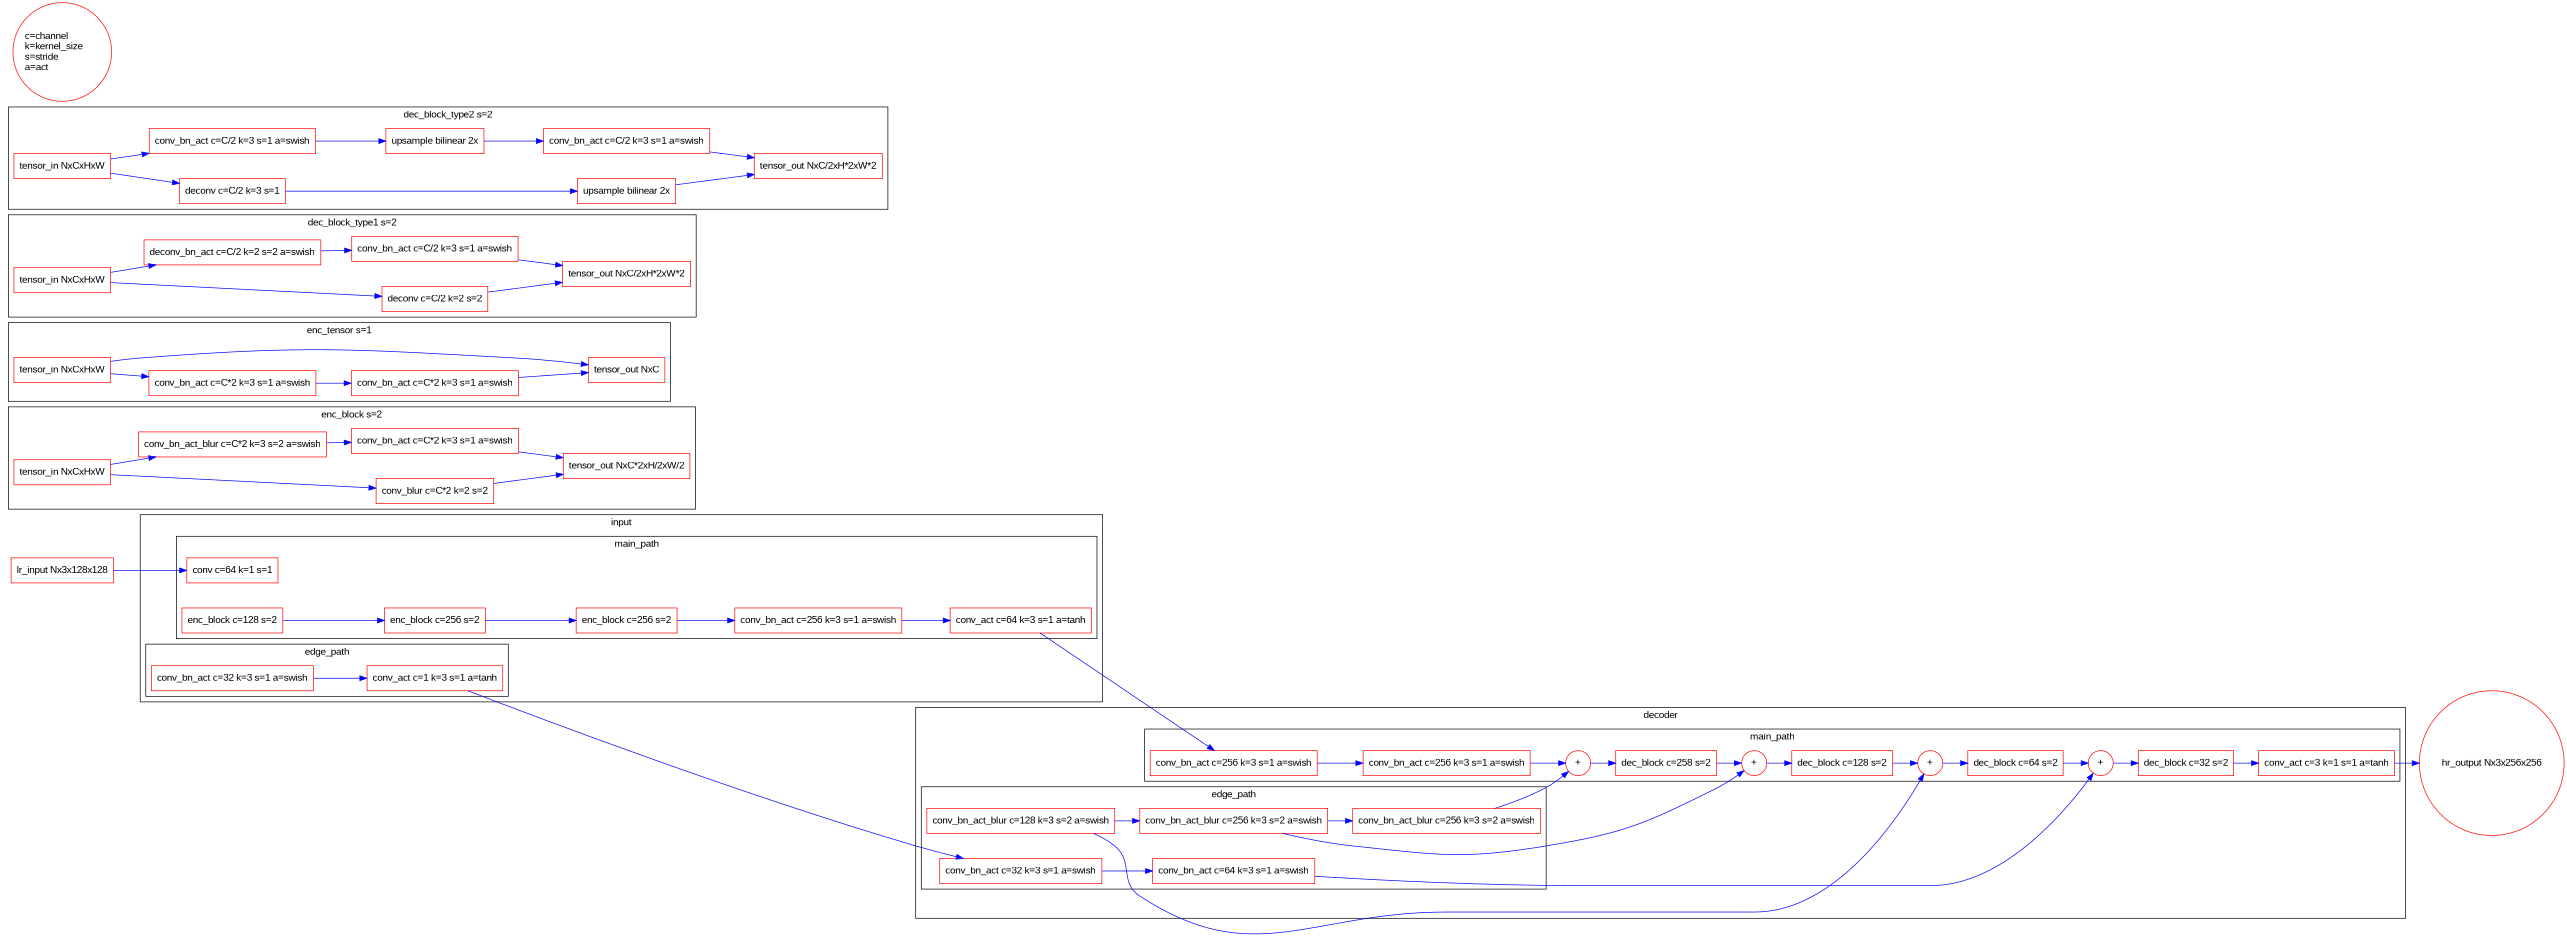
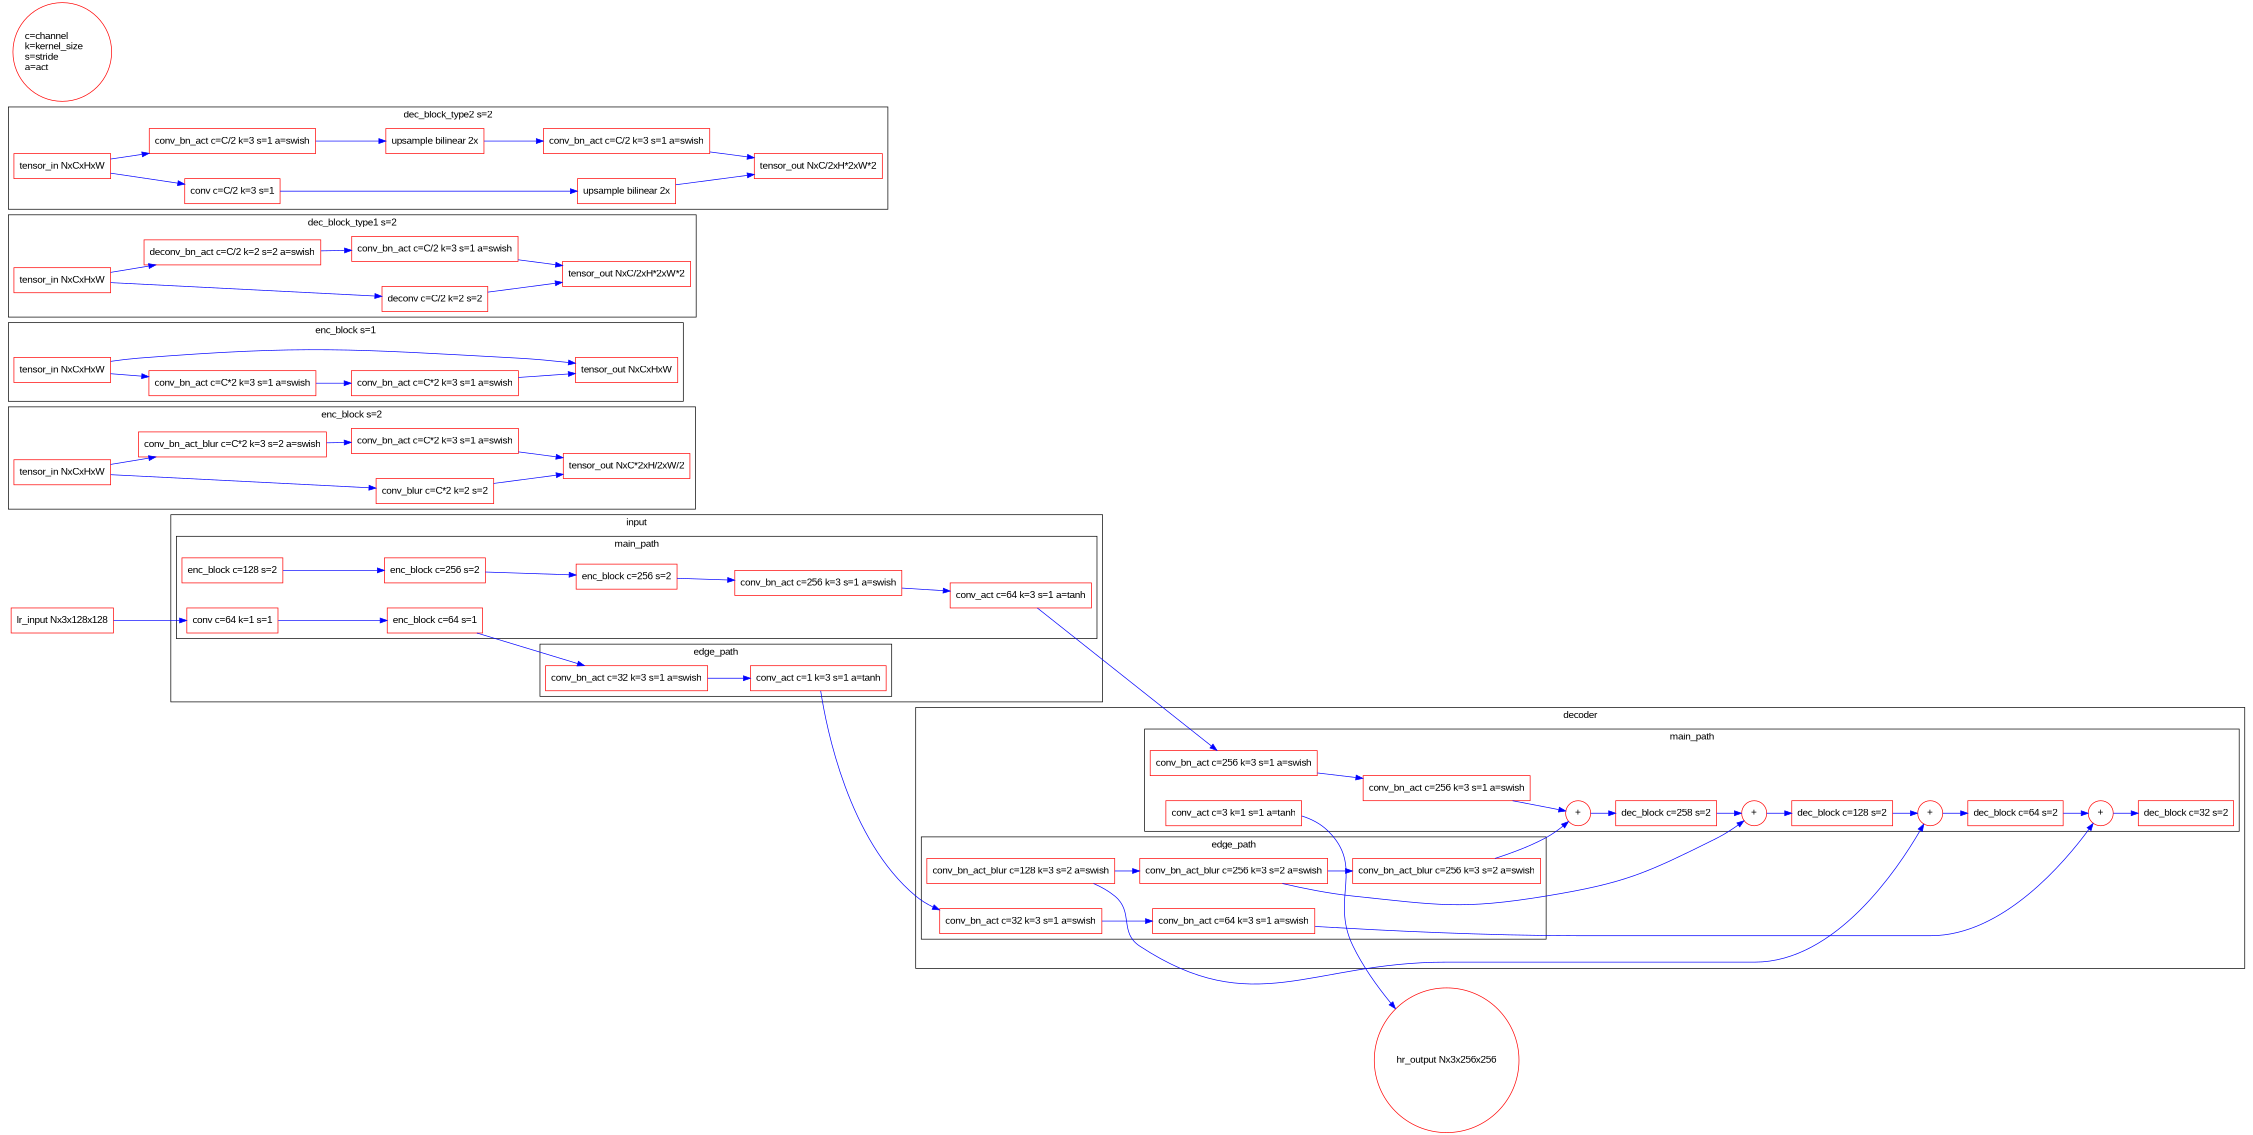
node "deconv c=C/2 k=3 s=1": label "deconv c=C/2 k=3 s=1" -> "conv c=C/2 k=3 s=1"
cluster "enc_tensor s=1": label "enc_tensor s=1" -> "enc_block s=1"
node "tensor_out NxC": label "tensor_out NxC" -> "tensor_out NxCxHxW"
node "enc_block c=64 s=1": added
edge "dec_block c=32 s=2" -> "conv_act c=3 k=1 s=1 a=tanh": removed
